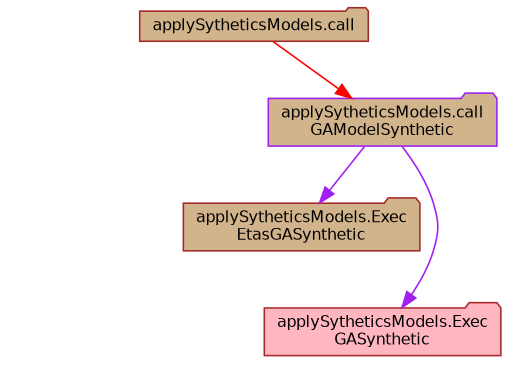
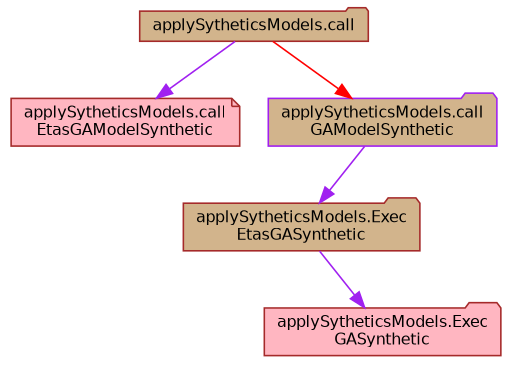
node "applySytheticsModels.call EtasGAModelSynthetic": added
edge "applySytheticsModels.call GAModelSynthetic" -> "applySytheticsModels.Exec GASynthetic": now "applySytheticsModels.Exec EtasGASynthetic" -> "applySytheticsModels.Exec GASynthetic"
